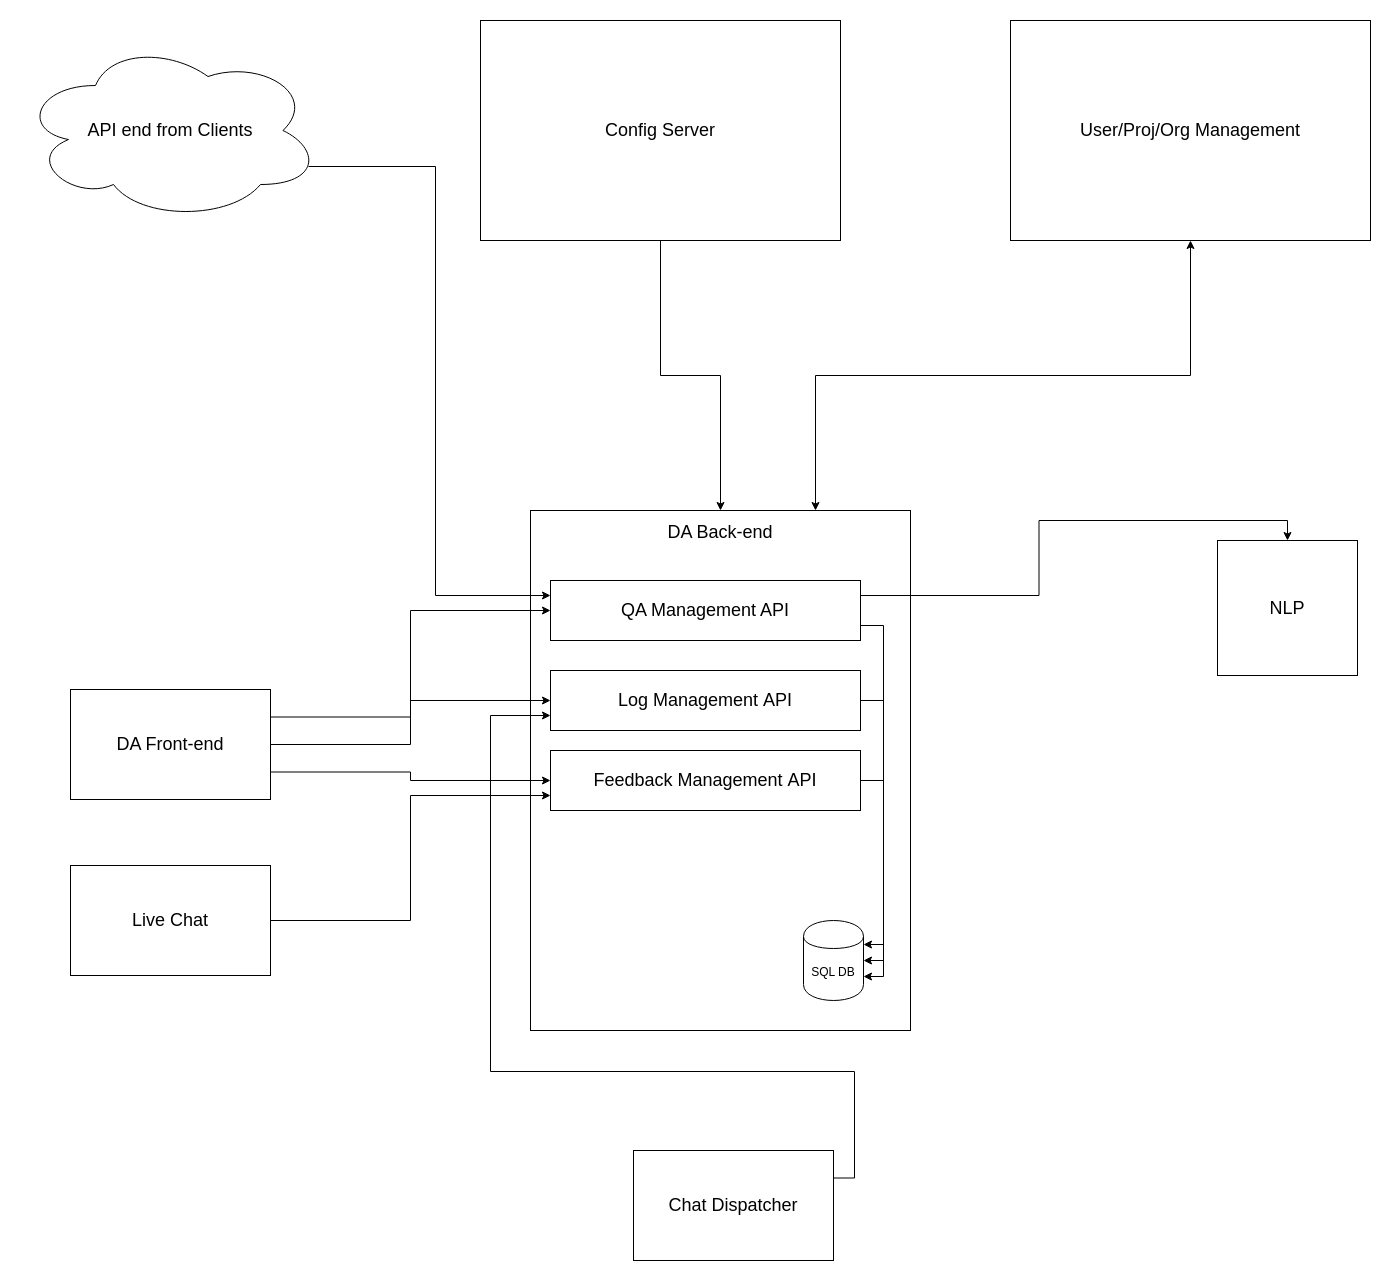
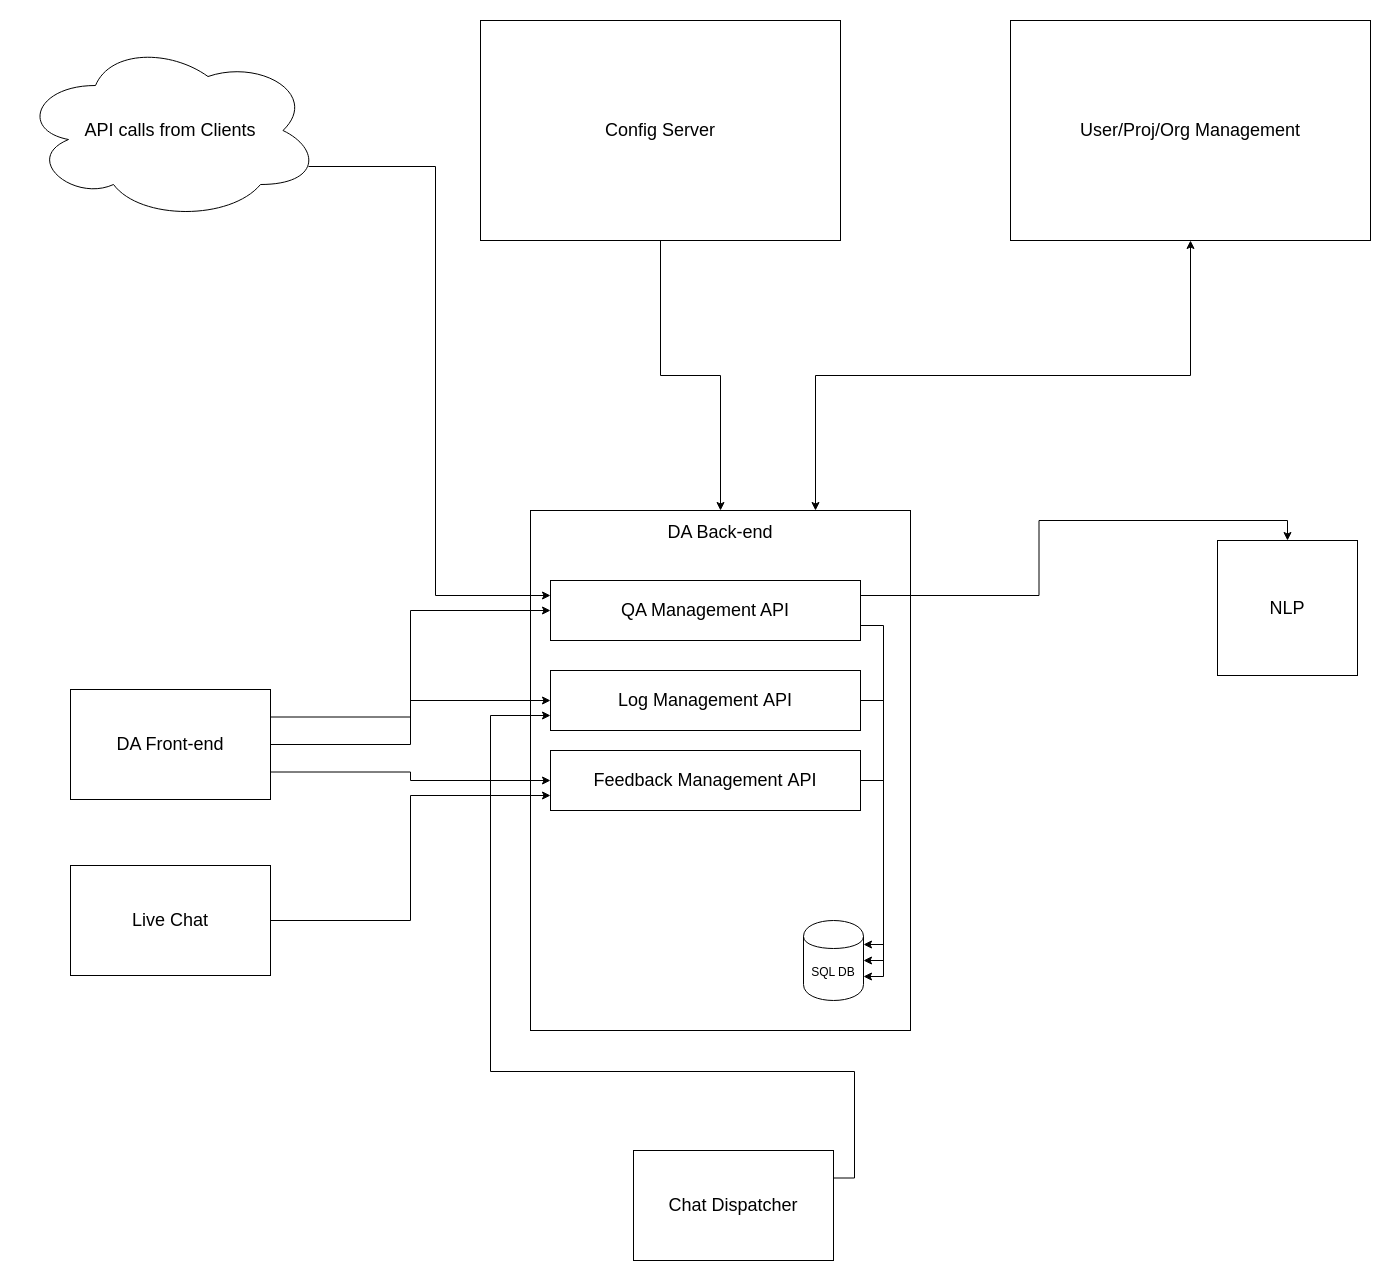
node "API end from Clients": label "API end from Clients" -> "API calls from Clients"
